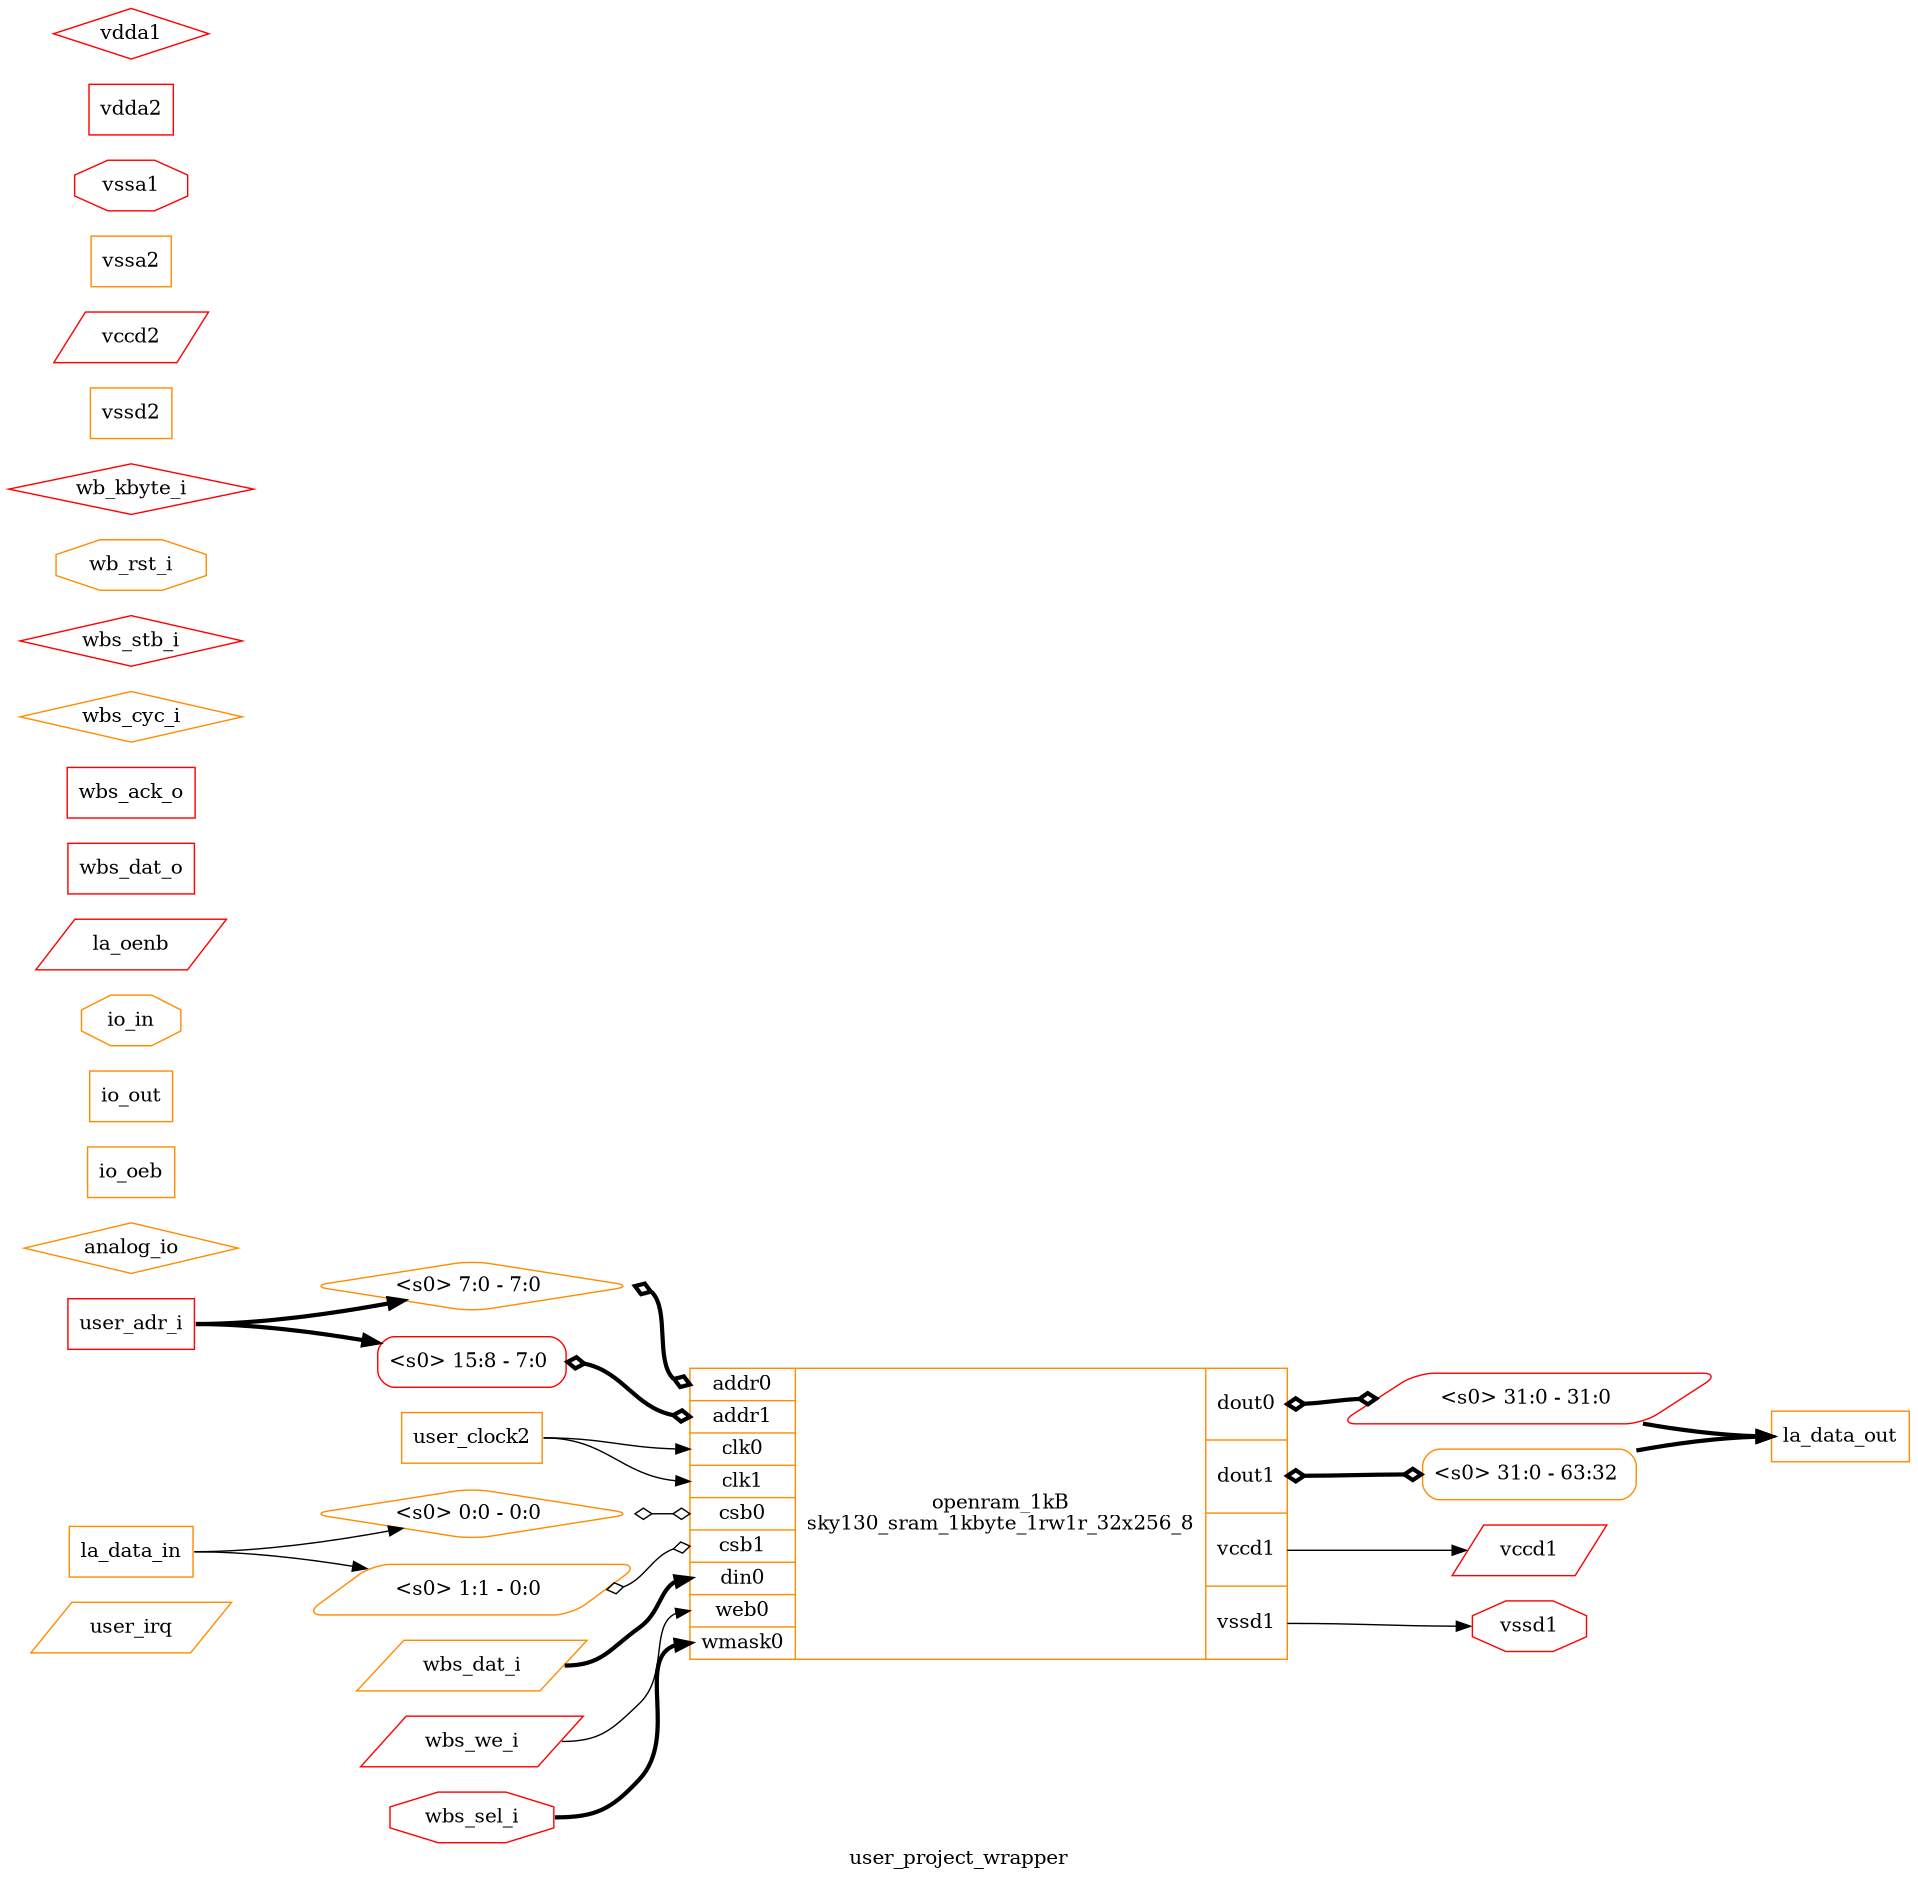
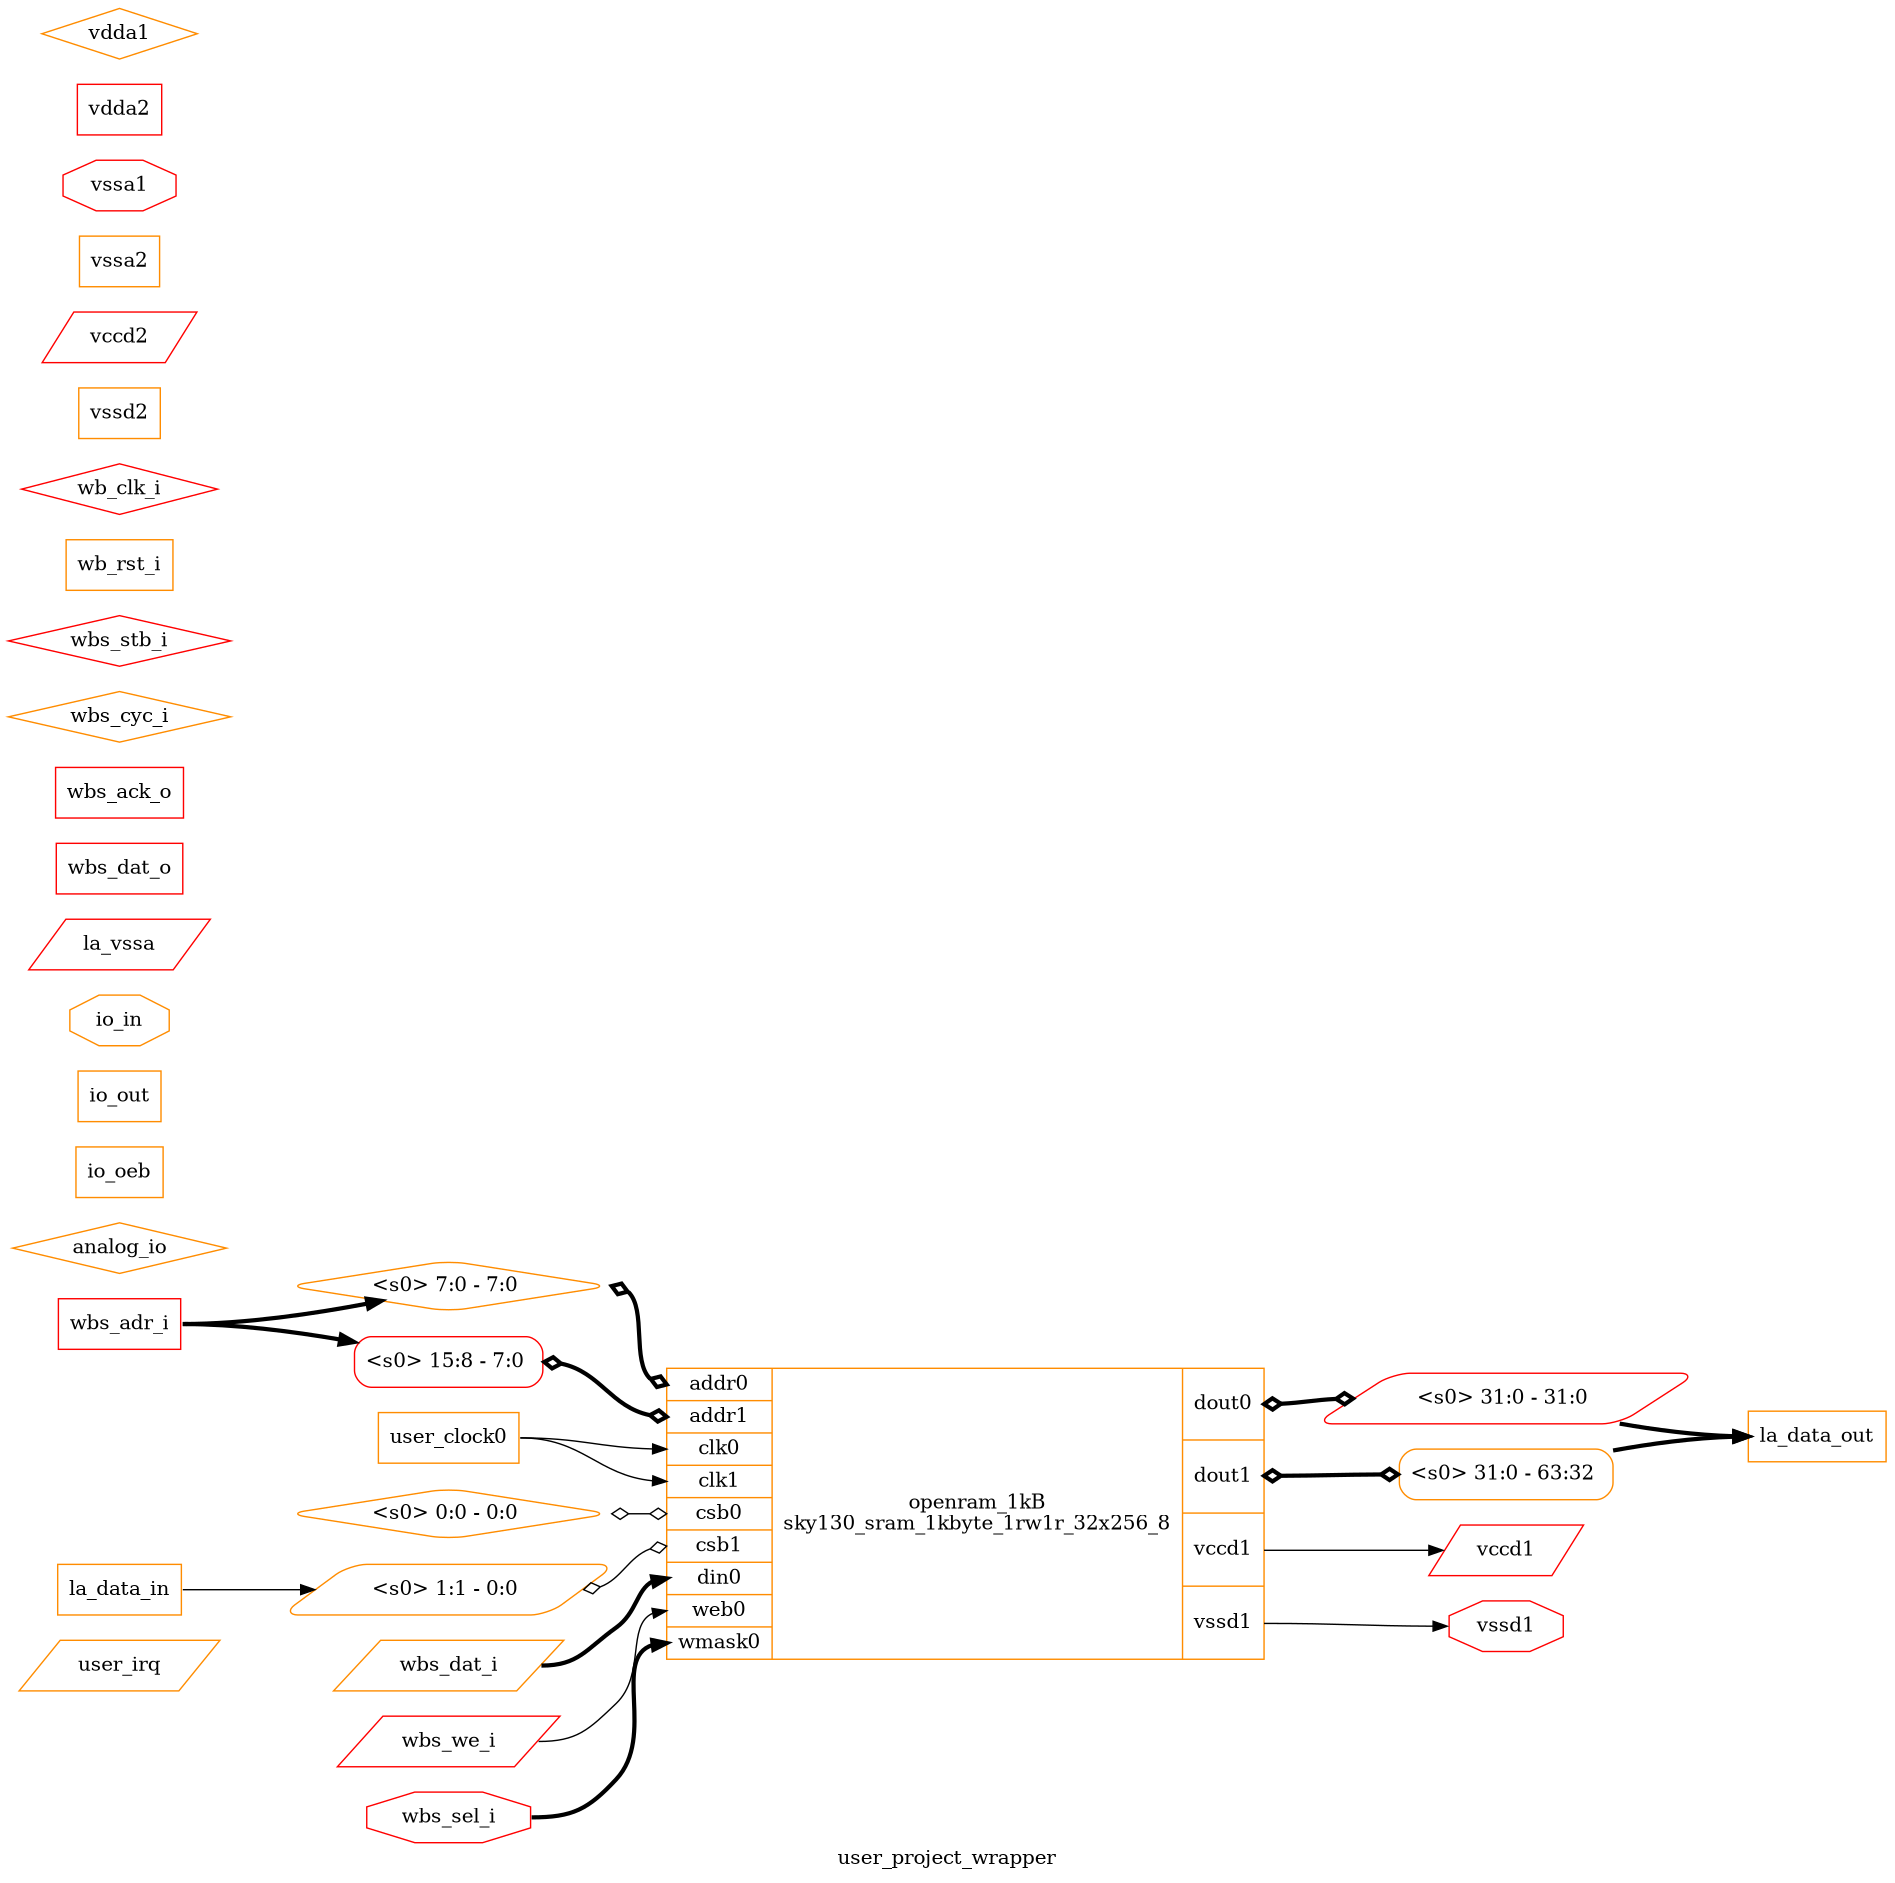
node "vdda1": color red -> darkorange
node "wb_kbyte_i": label "wb_kbyte_i" -> "wb_clk_i"
node "wb_rst_i": shape octagon -> box
node "la_oenb": label "la_oenb" -> "la_vssa"
node "user_adr_i": label "user_adr_i" -> "wbs_adr_i"
node "user_clock2": label "user_clock2" -> "user_clock0"
edge "la_data_in" -> "<s0> 0:0 - 0:0": removed
